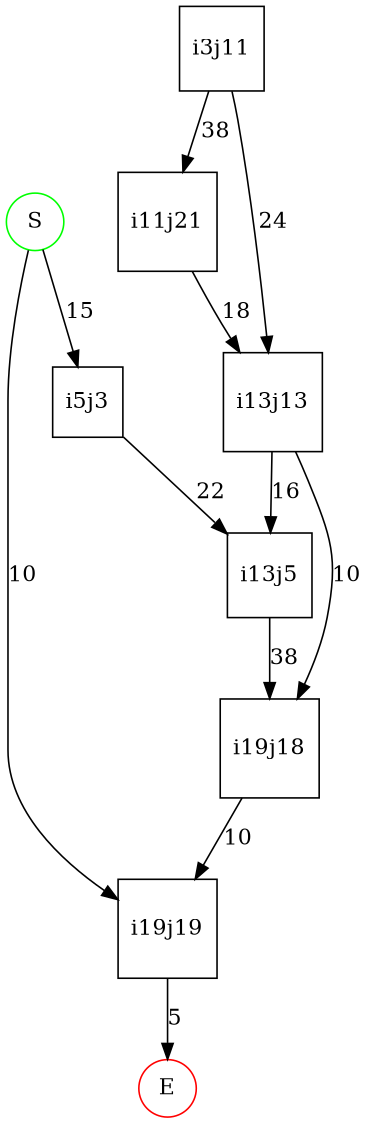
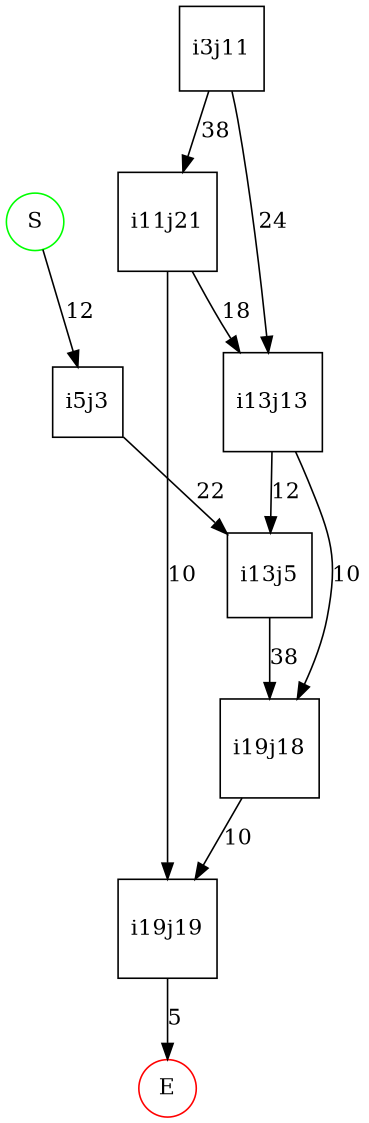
edge "S" -> "i5j3": label "15" -> "12"
edge "i13j13" -> "i13j5": label "16" -> "12"
edge "S" -> "i19j19": now "i11j21" -> "i19j19"
